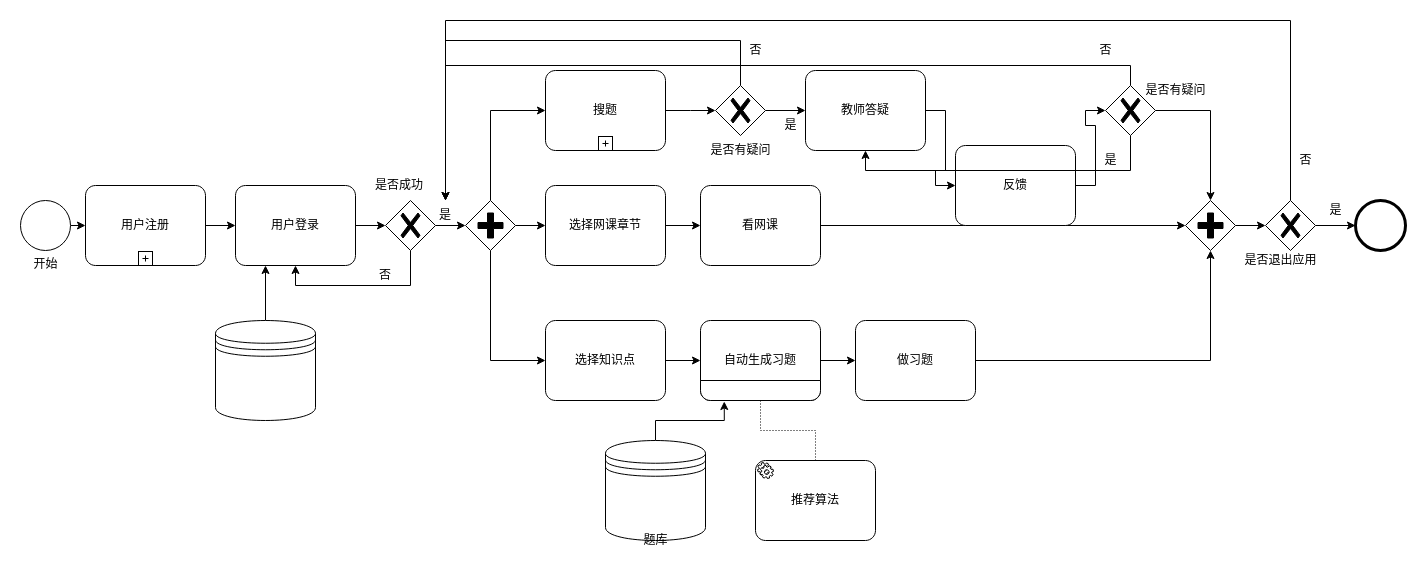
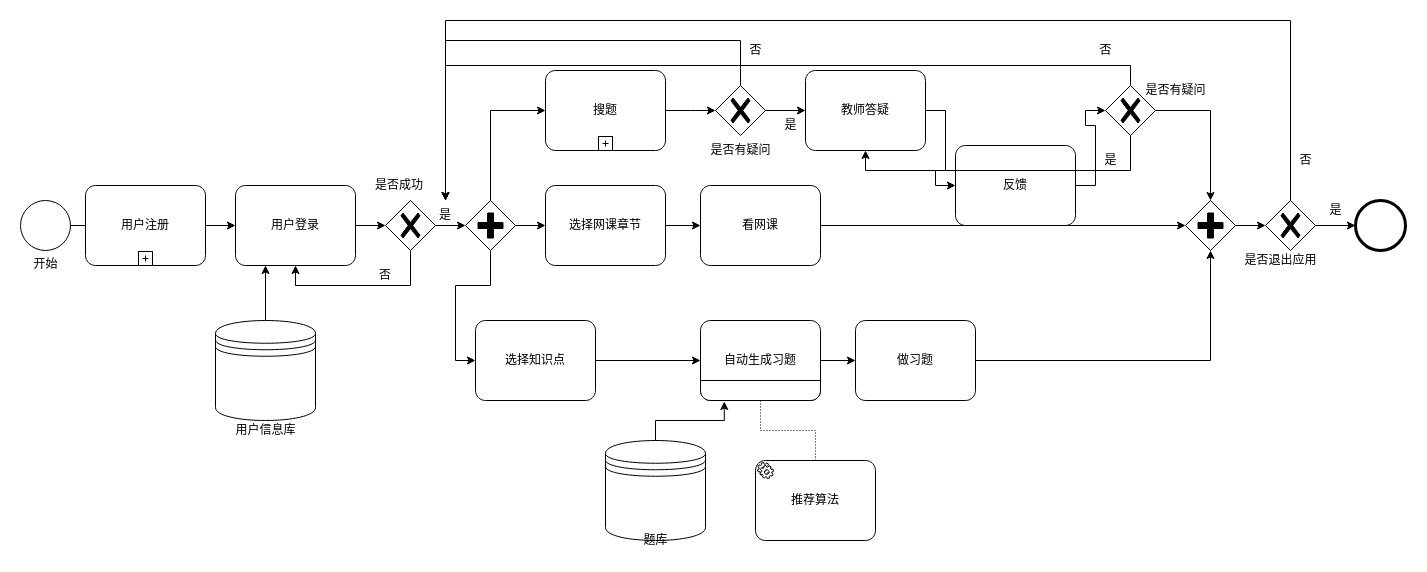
edge "开始" -> "用户注册": arrowhead classic -> none
node "选择知识点": moved (606, 361) -> (536, 361)
node "用户信息库": added
